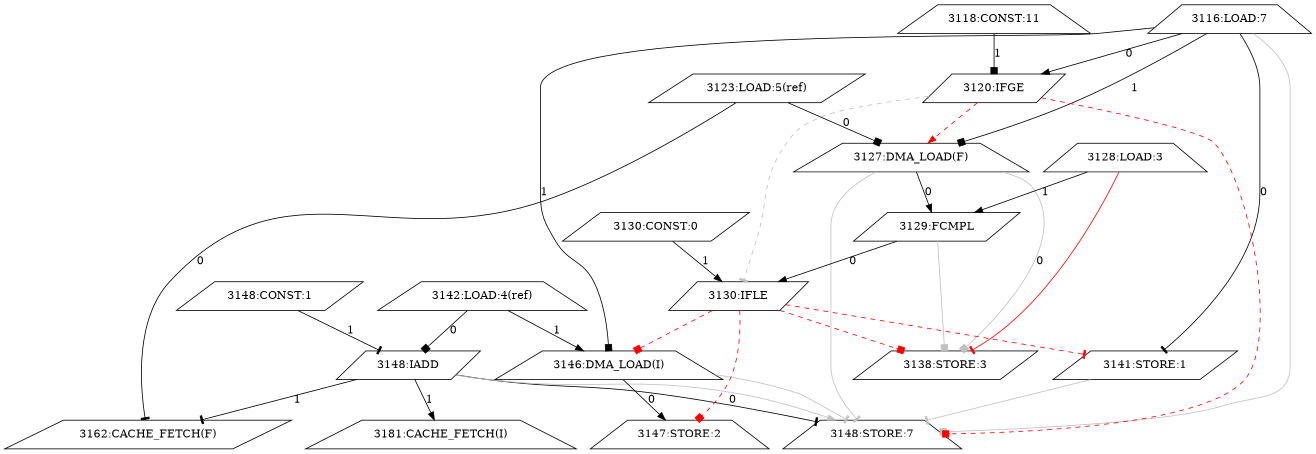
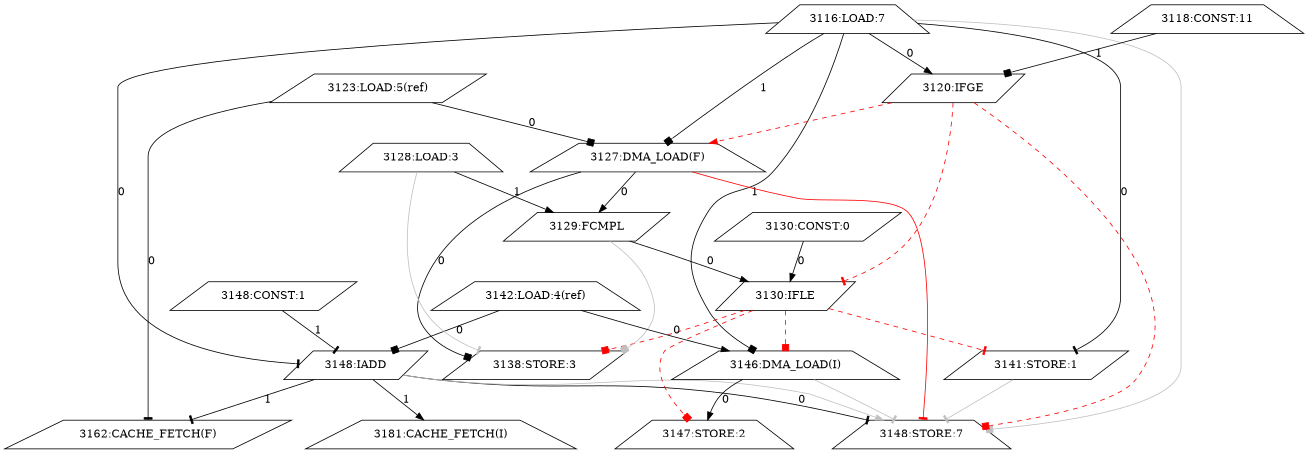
edge "3116:LOAD:7" -> "3148:IADD": added, label "0"
edge "3120:IFGE" -> "3130:IFLE": color gray -> red
edge "3127:DMA_LOAD(F)" -> "3138:STORE:3": color gray -> black
edge "3130:CONST:0" -> "3130:IFLE": label "1" -> "0"
edge "3128:LOAD:3" -> "3138:STORE:3": color red -> gray
edge "3127:DMA_LOAD(F)" -> "3148:STORE:7": color gray -> red
edge "3142:LOAD:4(ref)" -> "3146:DMA_LOAD(I)": label "1" -> "0"
